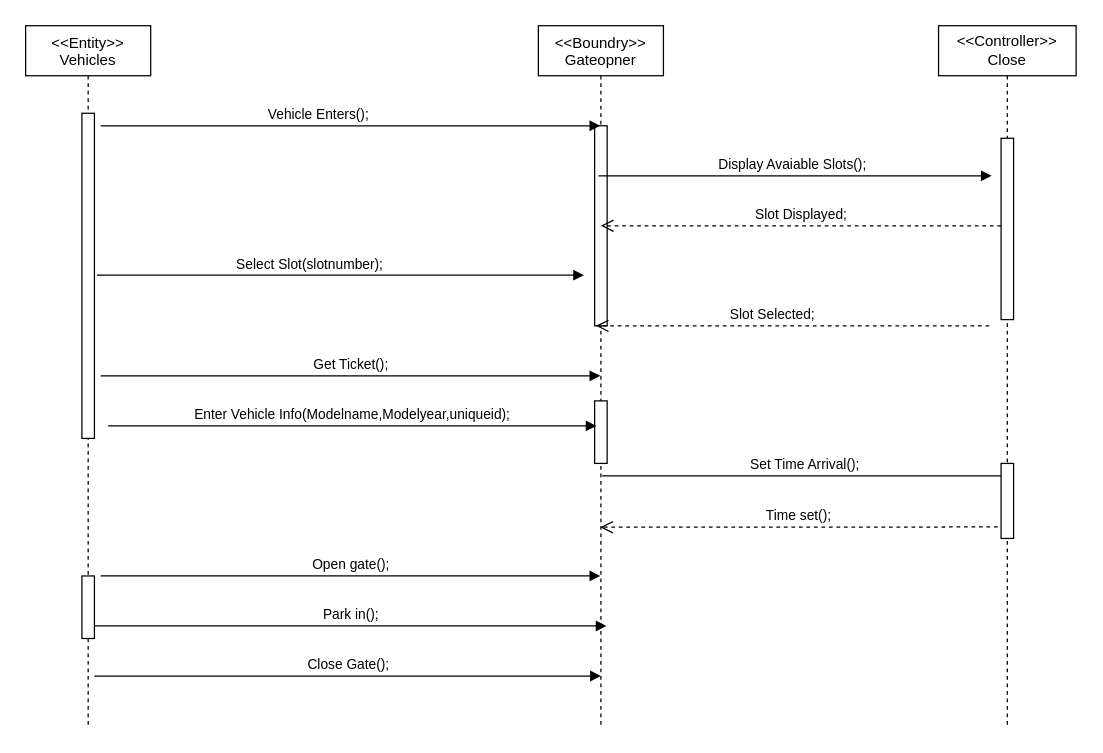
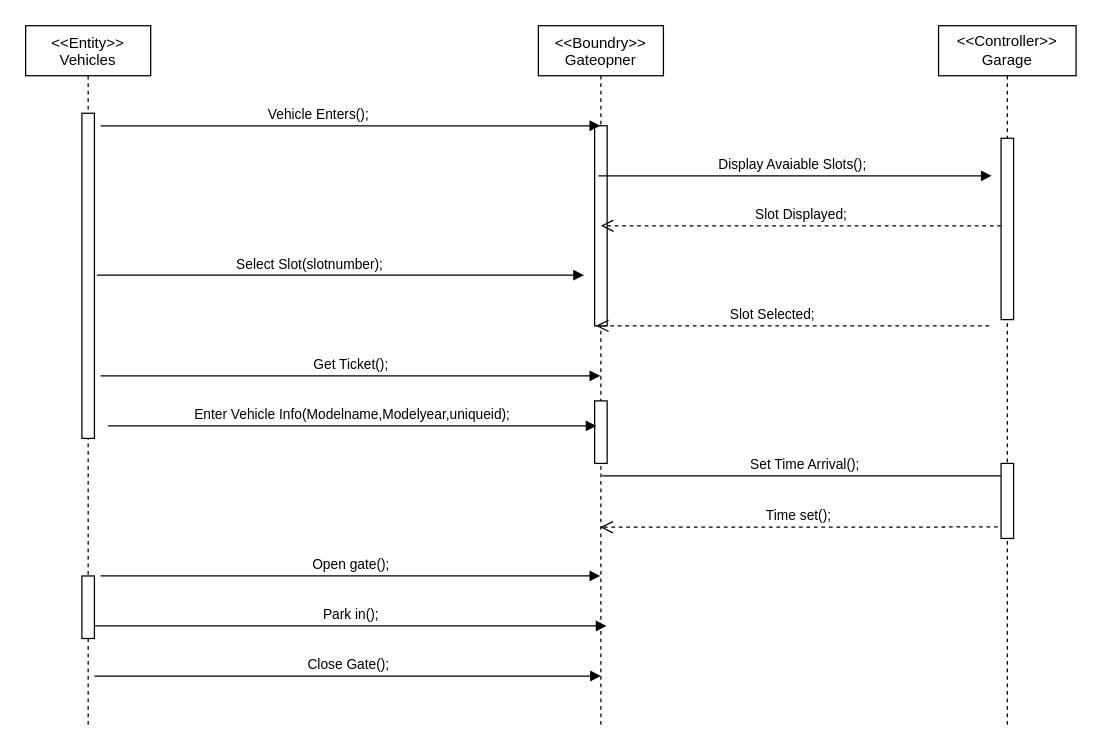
node "<<Controller>> Close": label "<<Controller>> Close" -> "<<Controller>> Garage"
